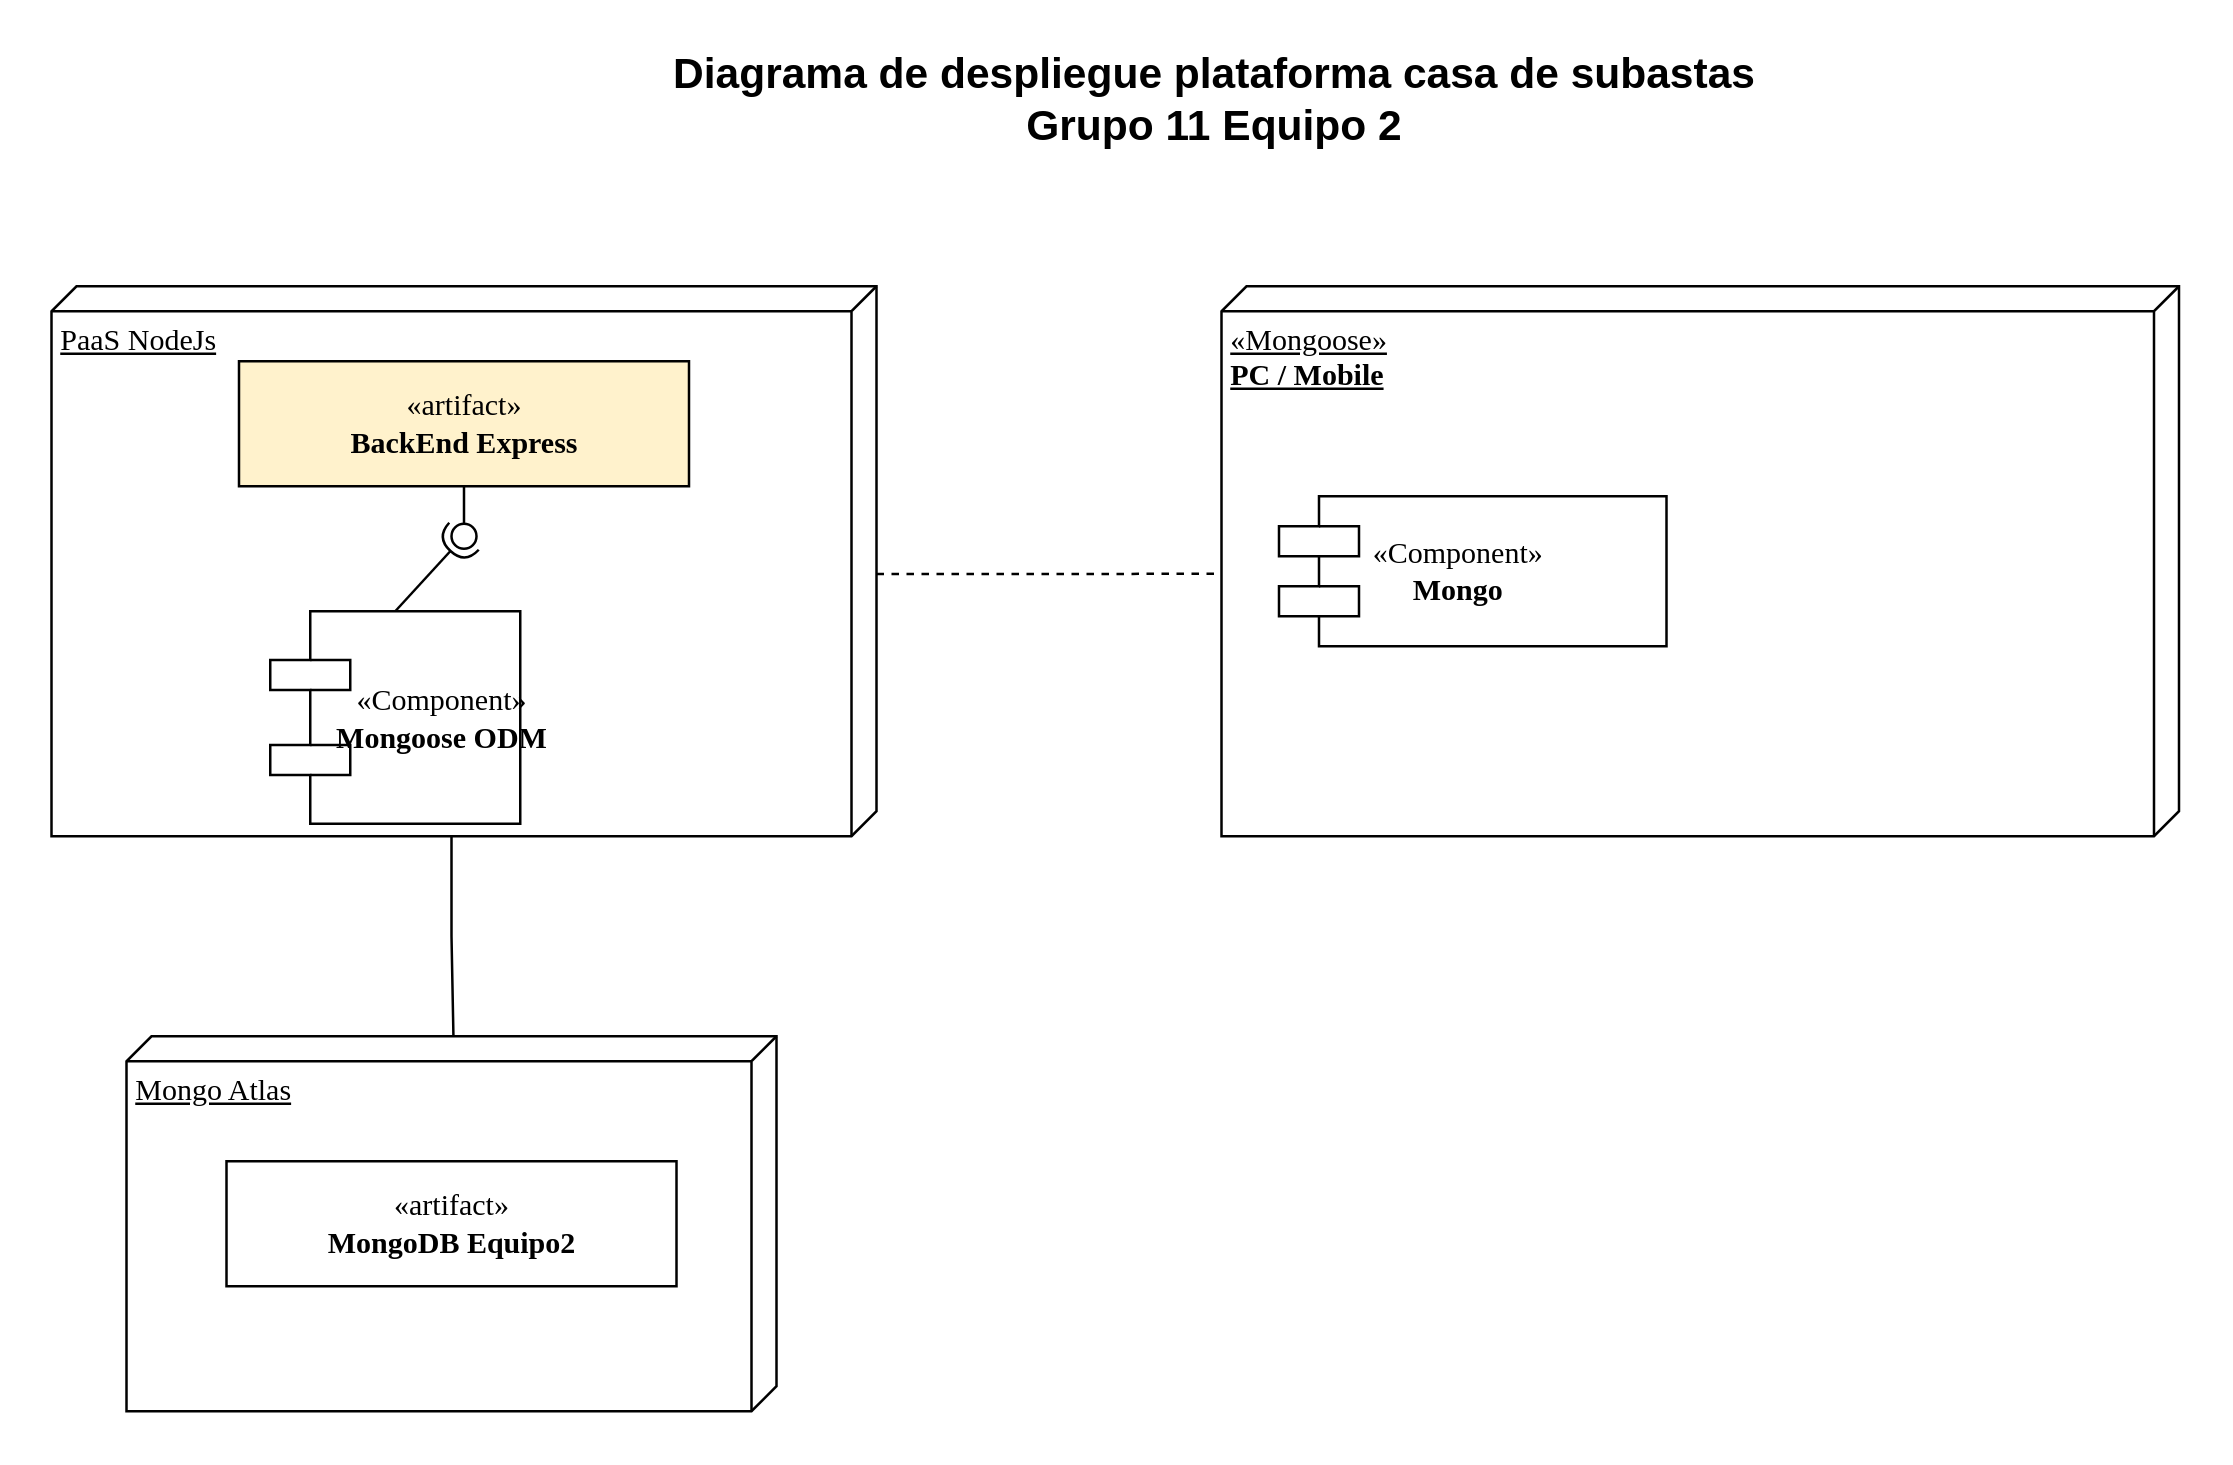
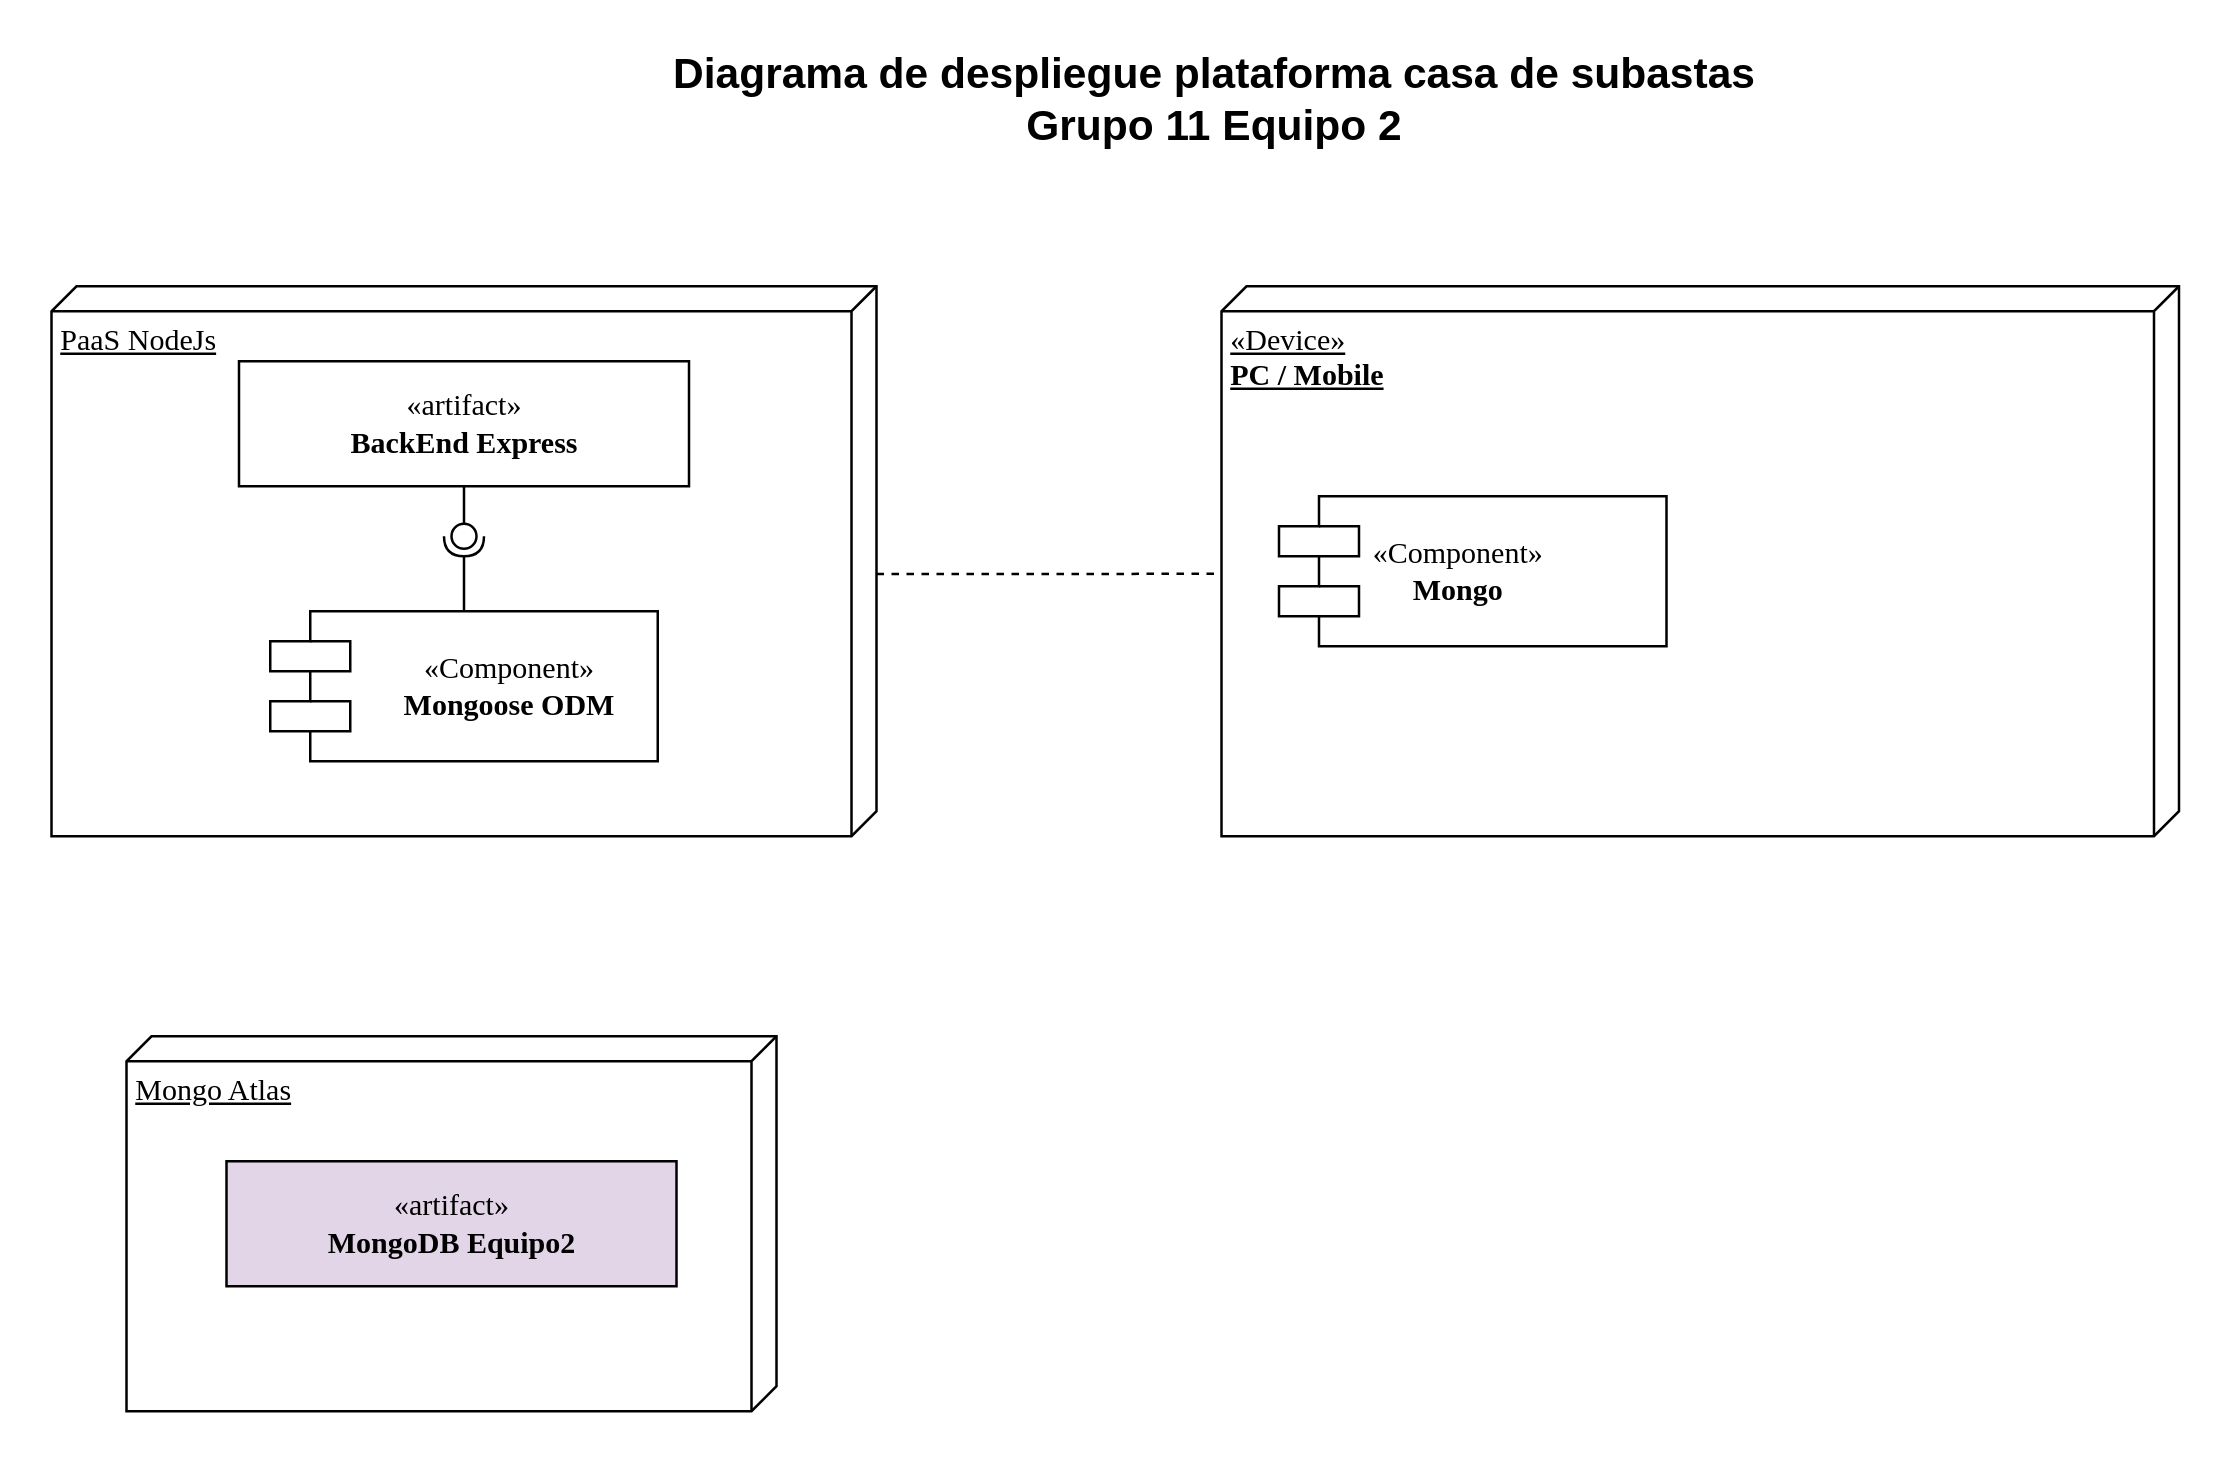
node "«Mongoose» PC / Mobile": label "«Mongoose» PC / Mobile" -> "«Device» PC / Mobile"
node "«artifact» BackEnd Express": fillcolor #fff2cc -> #ffffff
node "«Component» Mongoose ODM": size 250x213 -> 388x150
edge "PaaS NodeJs" -- "Mongo Atlas": removed
node "«artifact» MongoDB Equipo2": fillcolor #ffffff -> #e1d5e7
